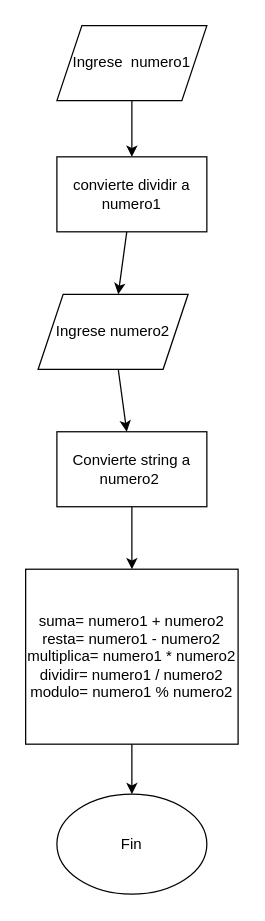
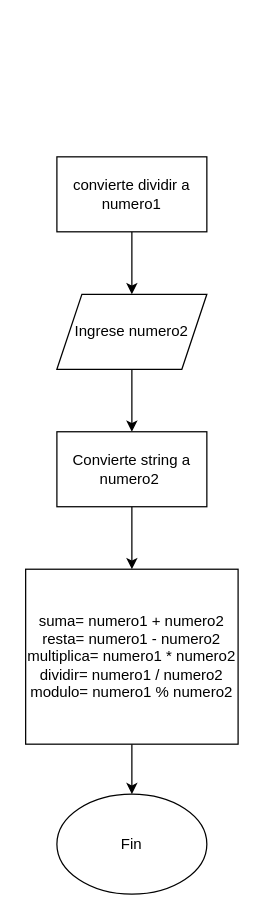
node "Ingrese numero1": removed
edge "Ingrese numero1" -> "convierte dividir a numero1": removed
node "Ingrese numero2": moved (113, 332) -> (132, 332)
